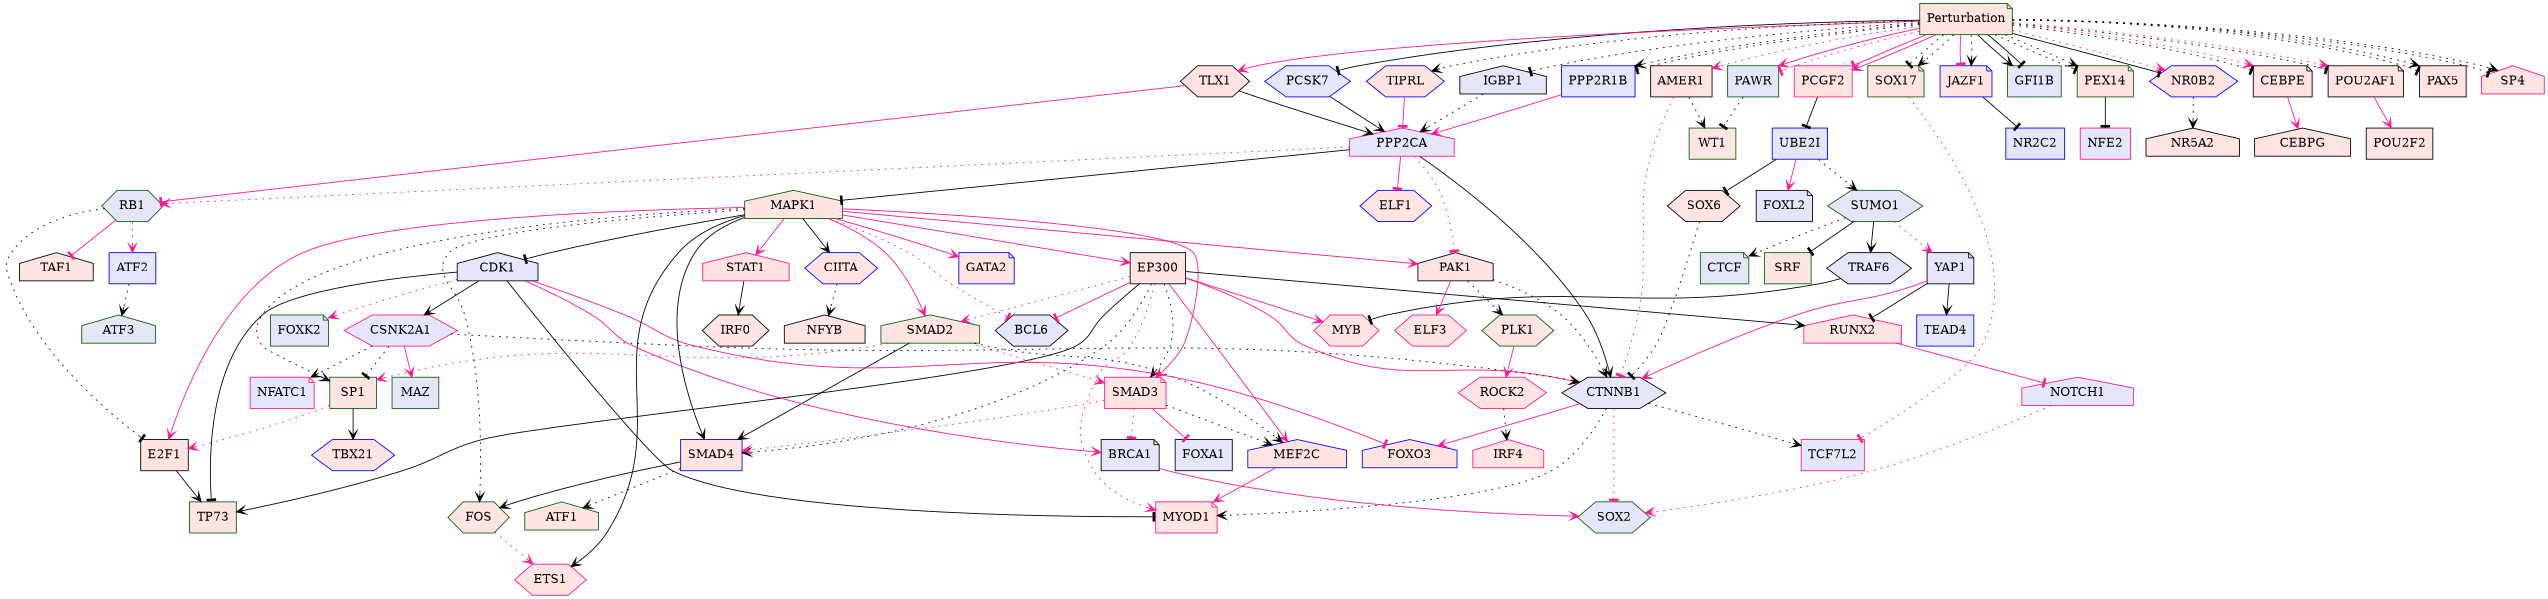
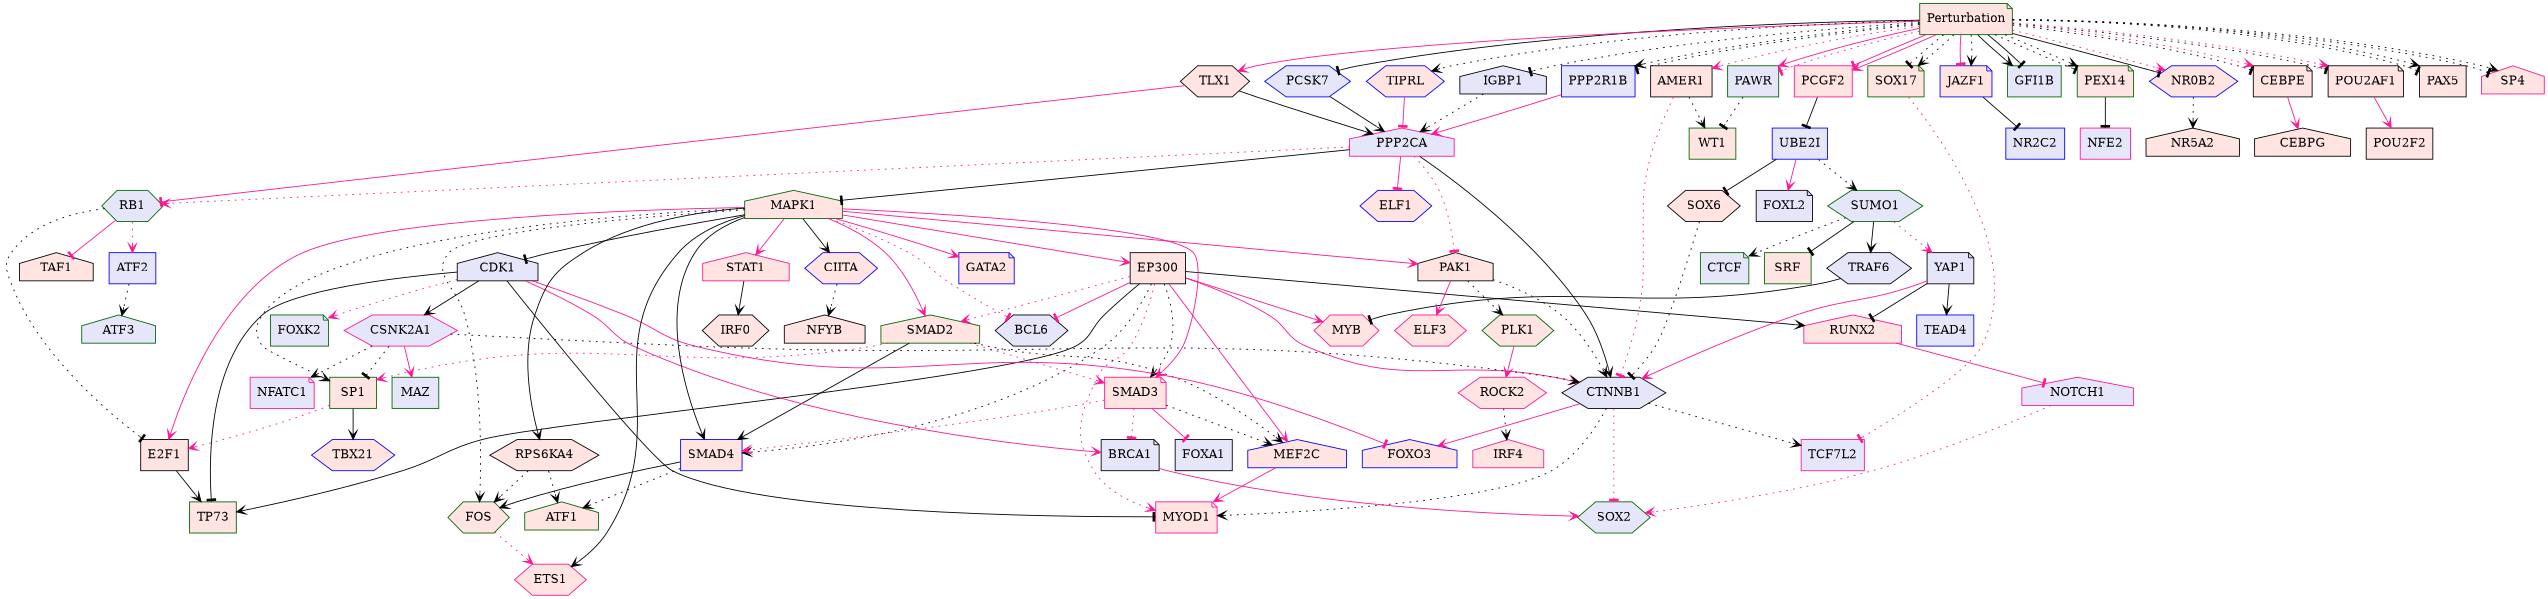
node "RPS6KA4": added
